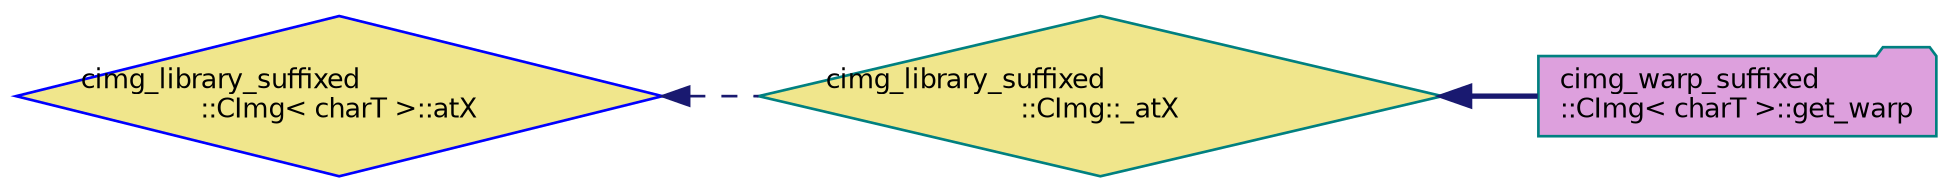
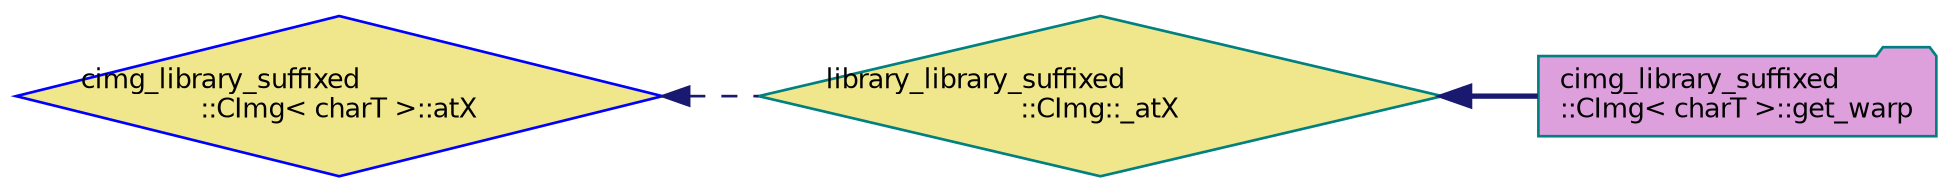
node "cimg_library_suffixed ::CImg::_atX": label "cimg_library_suffixed ::CImg::_atX" -> "library_library_suffixed ::CImg::_atX"
node "cimg_warp_suffixed ::CImg< charT >::get_warp": label "cimg_warp_suffixed ::CImg< charT >::get_warp" -> "cimg_library_suffixed ::CImg< charT >::get_warp"
